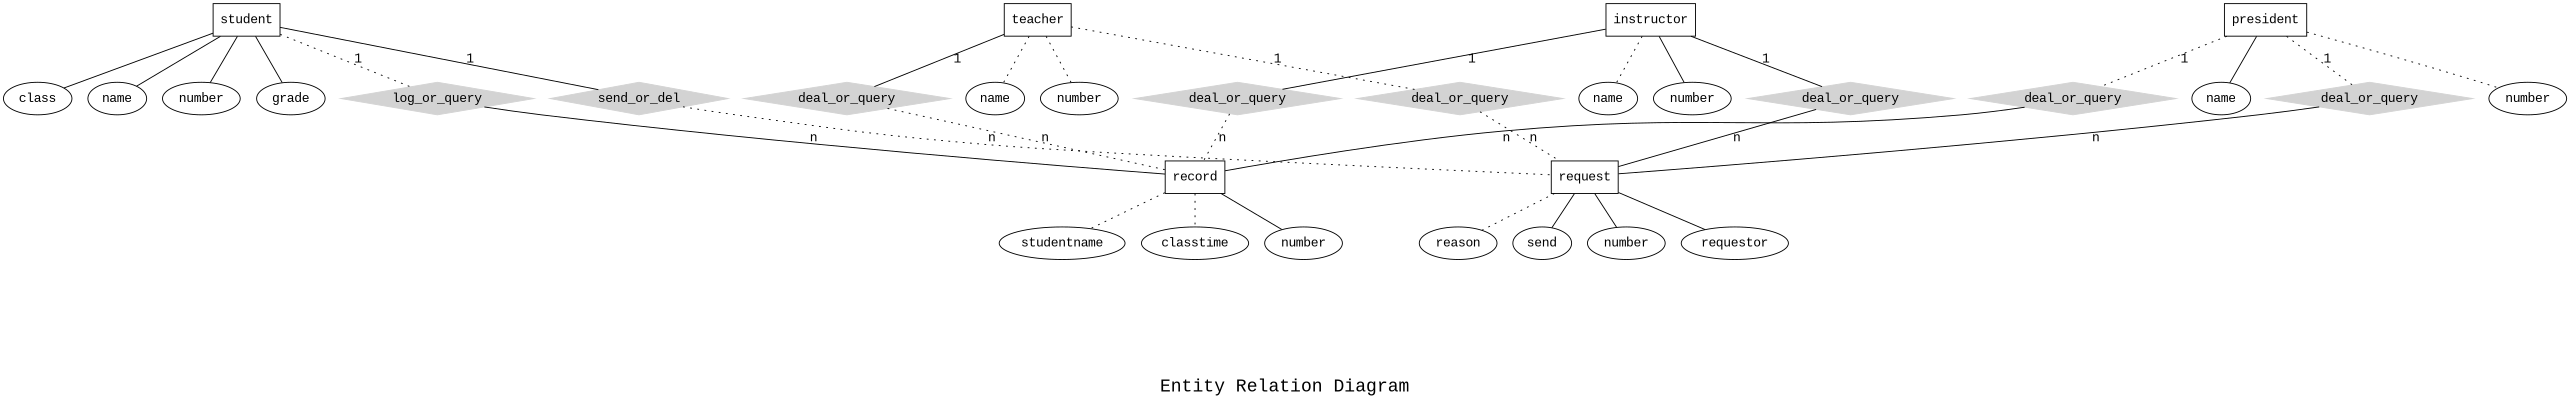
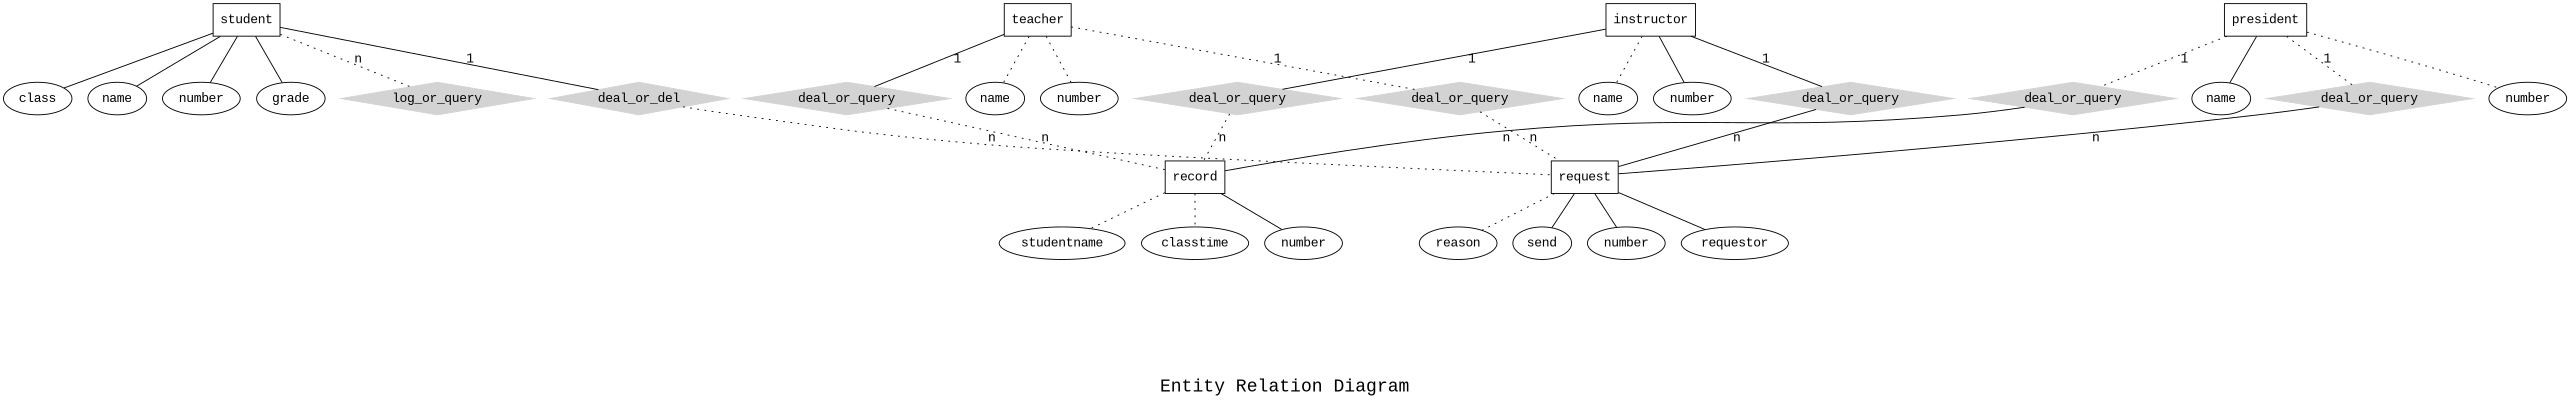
edge "student" -- "log_or_query": label "1" -> "n"
node "send_or_del": label "send_or_del" -> "deal_or_del"
edge "log_or_query" -- "record": removed, label "n"
